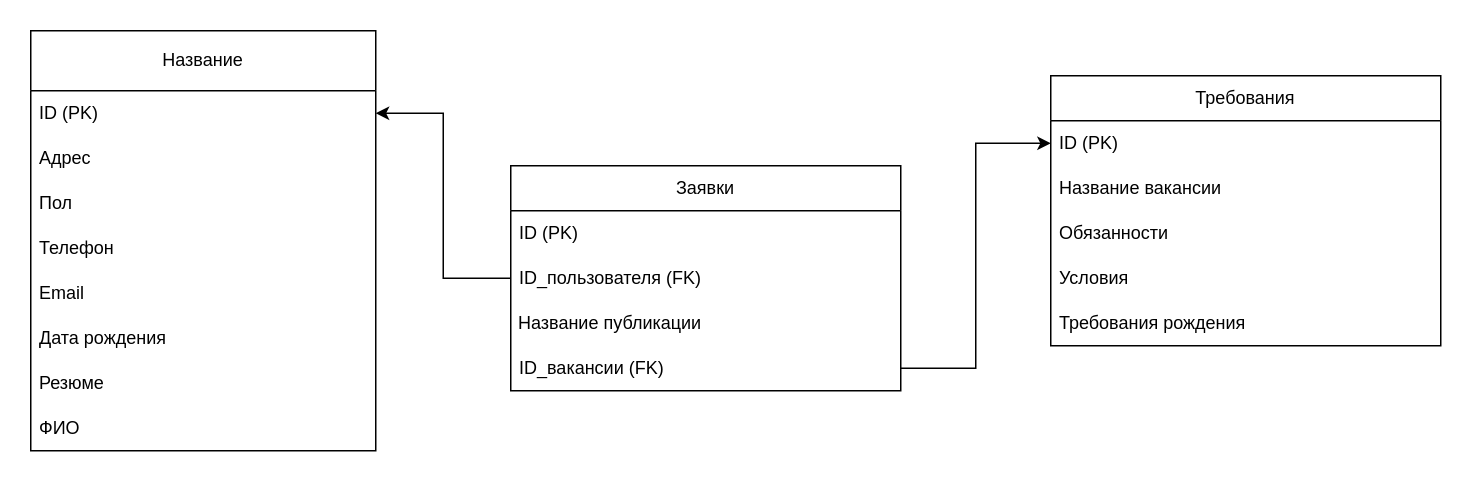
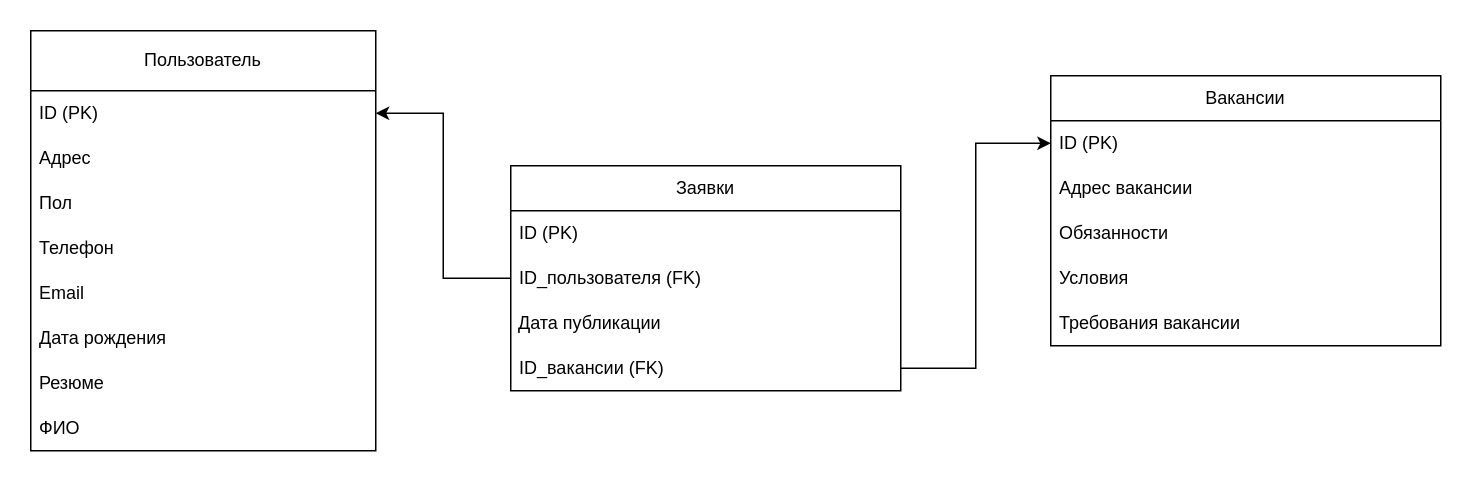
node "Название": label "Название" -> "Пользователь"
node "Требования": label "Требования" -> "Вакансии"
node "Название вакансии": label "Название вакансии" -> "Адрес вакансии"
node "Название публикации": label "Название публикации" -> "Дата публикации"
node "Требования рождения": label "Требования рождения" -> "Требования вакансии"
